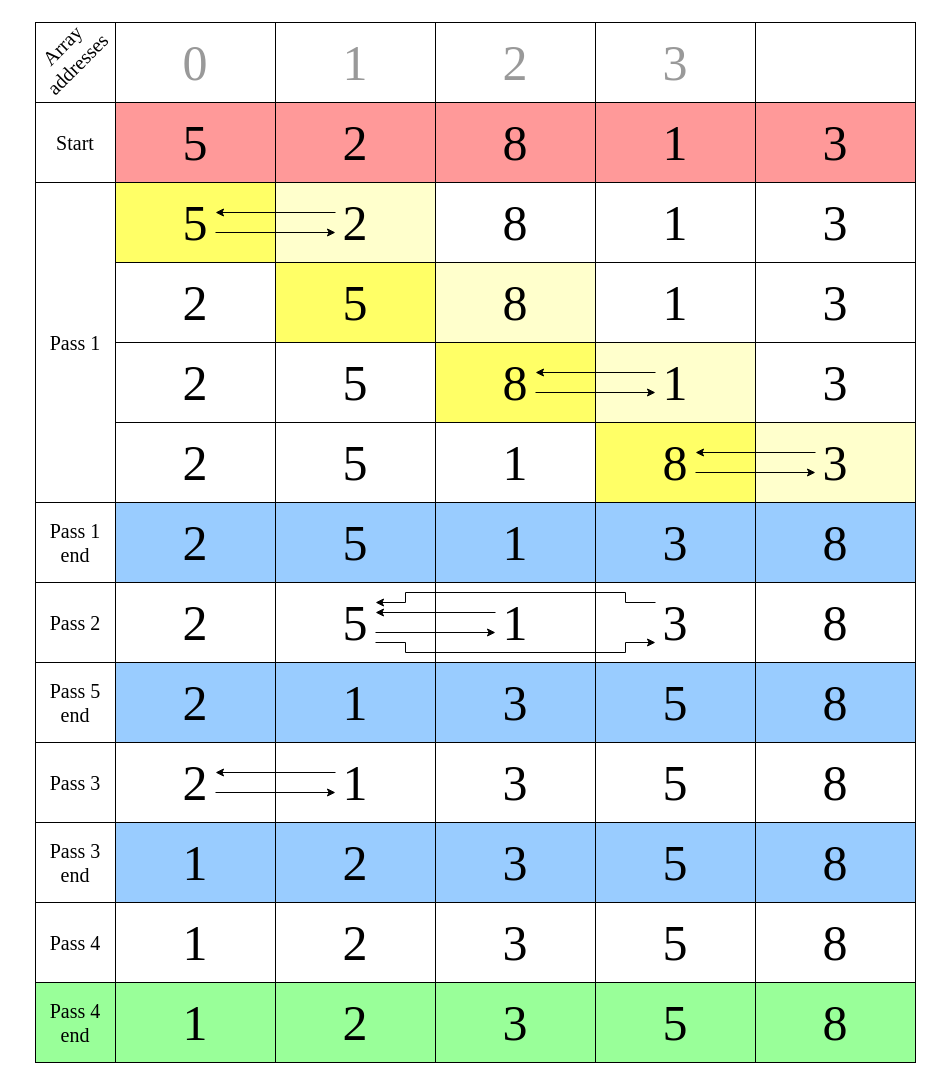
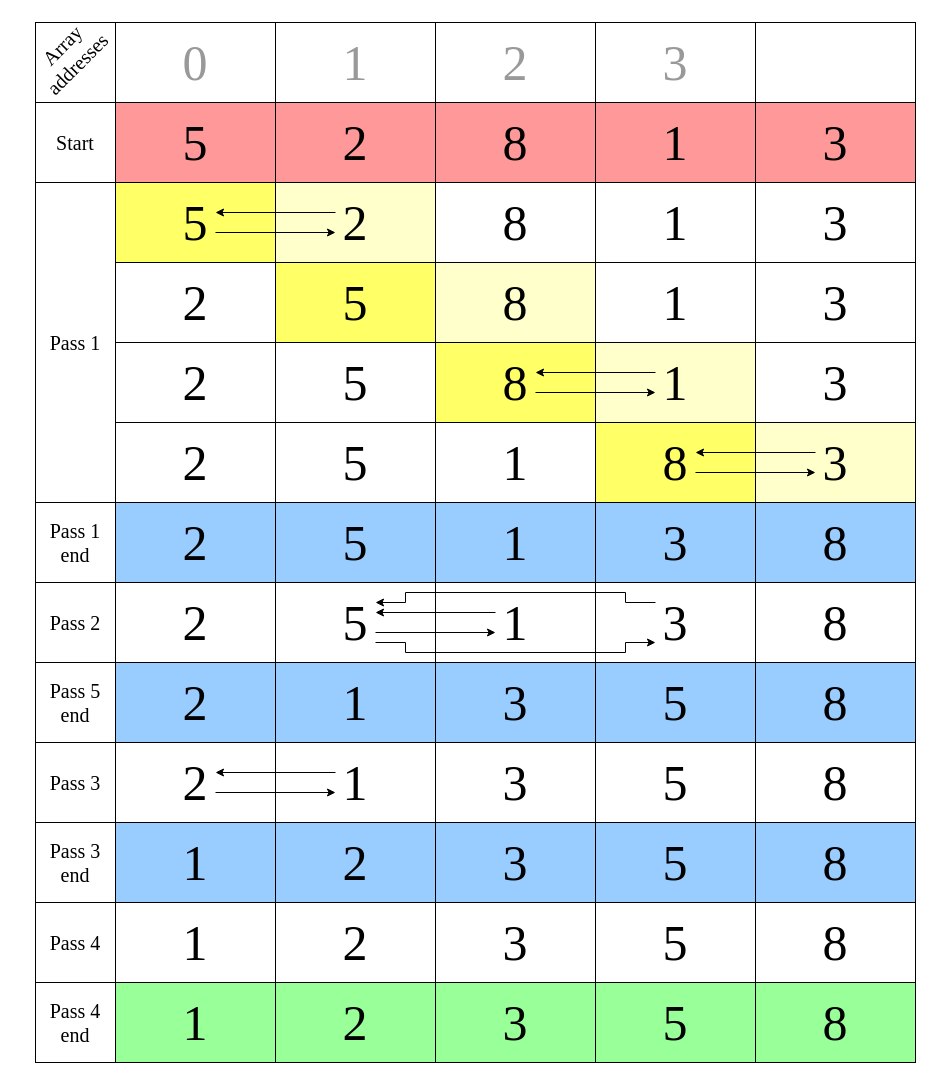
node "Pass 4 end": fillcolor #99ff99 -> #ffffff
